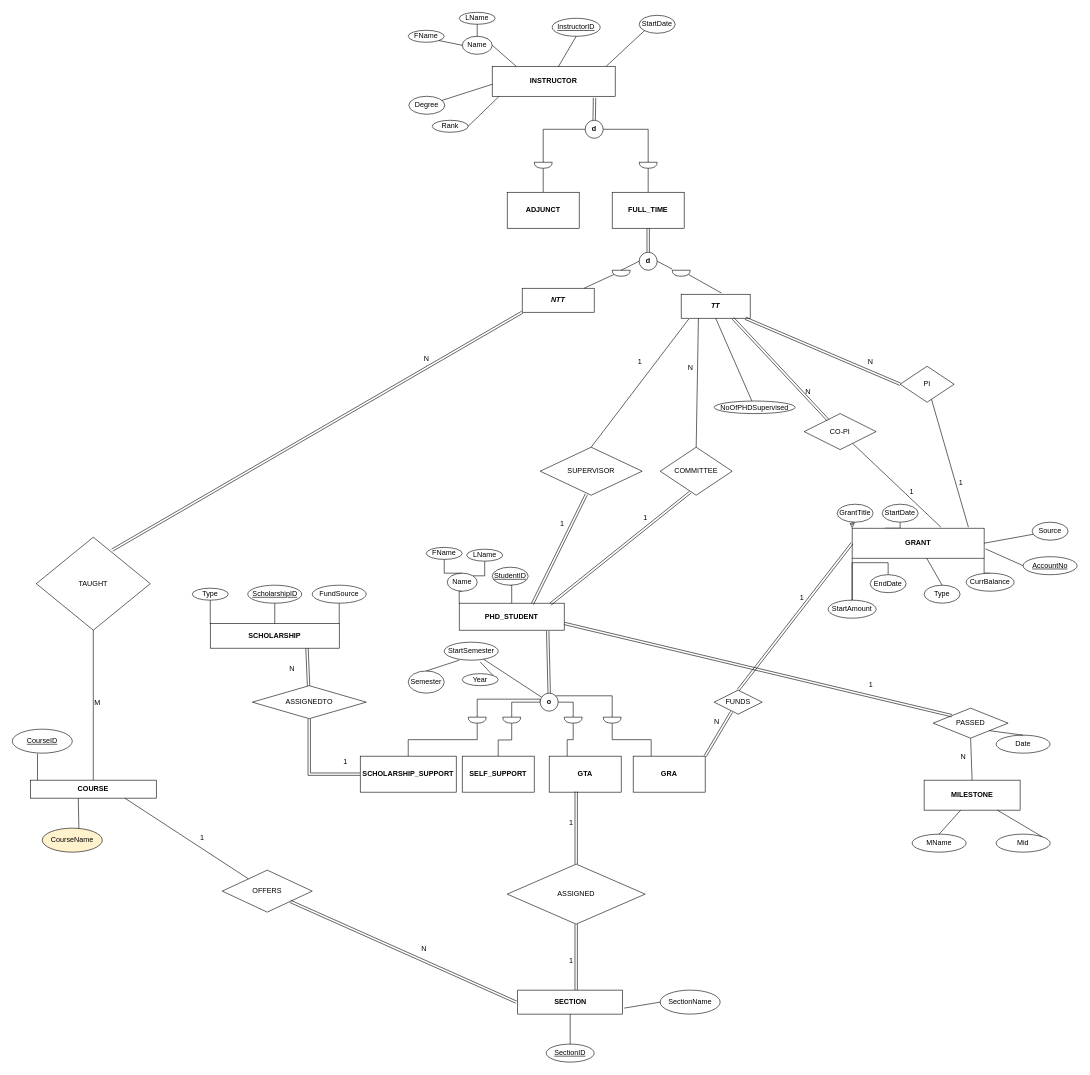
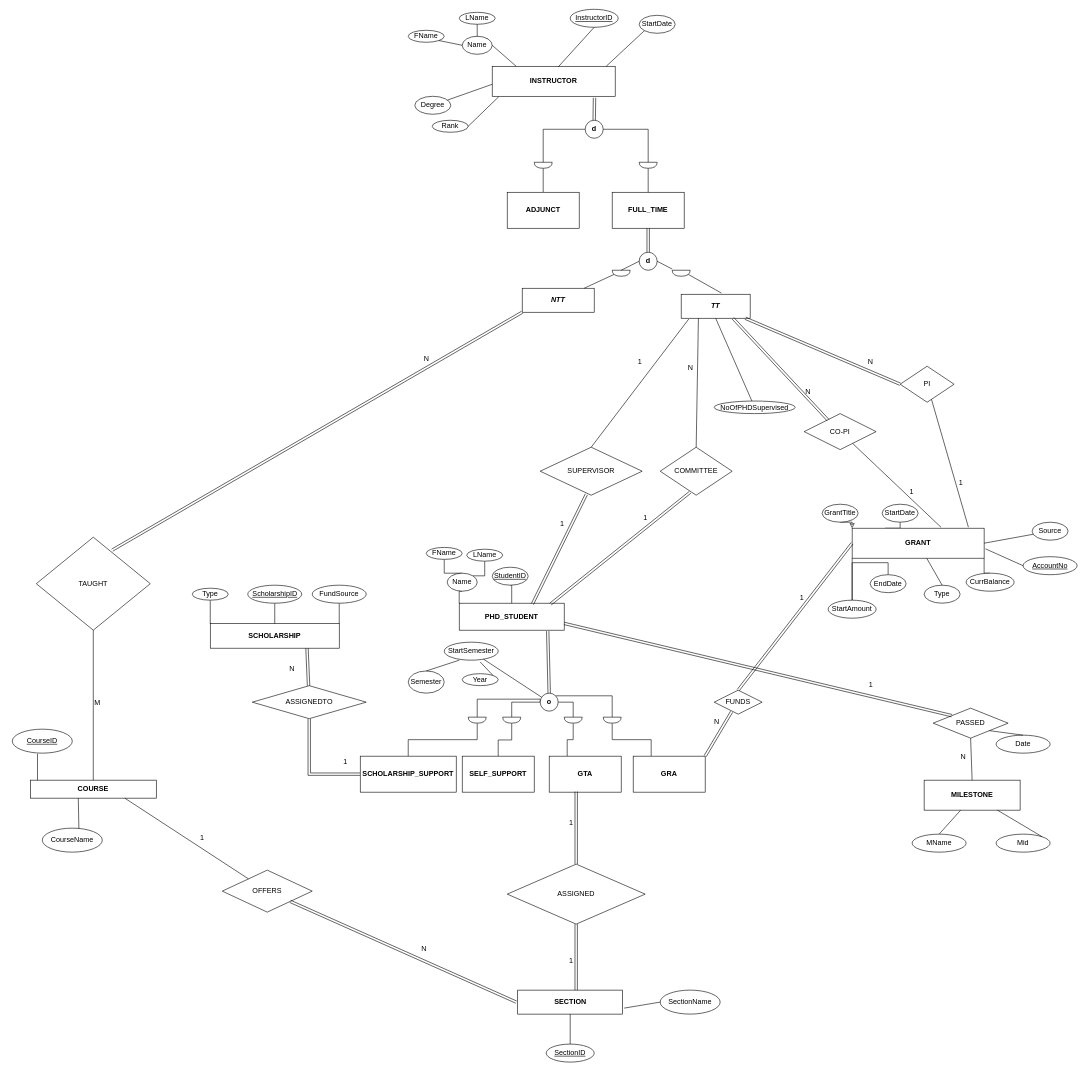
node "InstructorID": moved (576, 27) -> (594, 18)
node "Degree": moved (427, 105) -> (433, 105)
node "GrantTitle": moved (855, 513) -> (840, 513)
node "CourseName": fillcolor #fff2cc -> #ffffff
